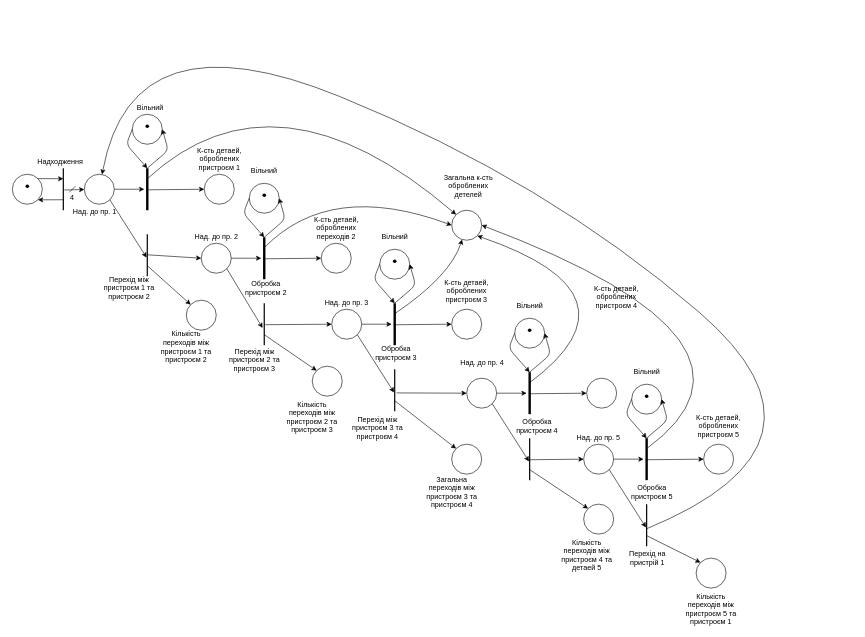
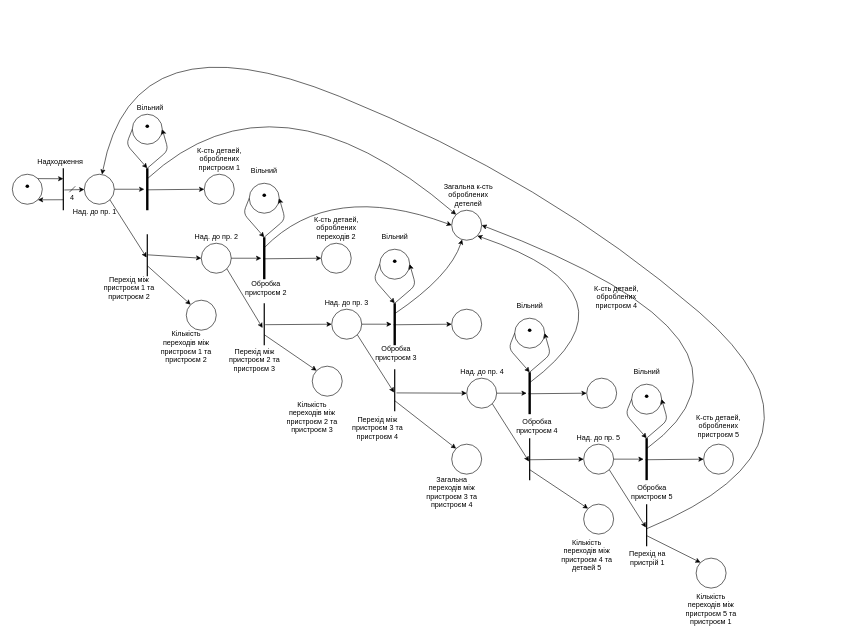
node "Загальна к-сть оброблених детелей": moved (468, 186) -> (468, 195)
node "К-сть детаей, оброблених пристроєм 3": removed
node "Над. до пр. 4": moved (482, 363) -> (482, 372)
